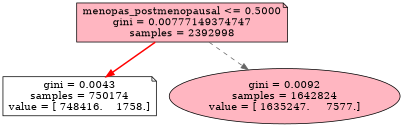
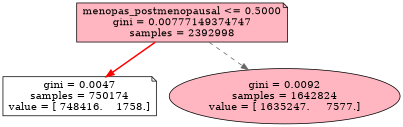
node "gini = 0.0043 samples = 750174 value = [ 748416.    1758.]": label "gini = 0.0043 samples = 750174 value = [ 748416.    1758.]" -> "gini = 0.0047 samples = 750174 value = [ 748416.    1758.]"
